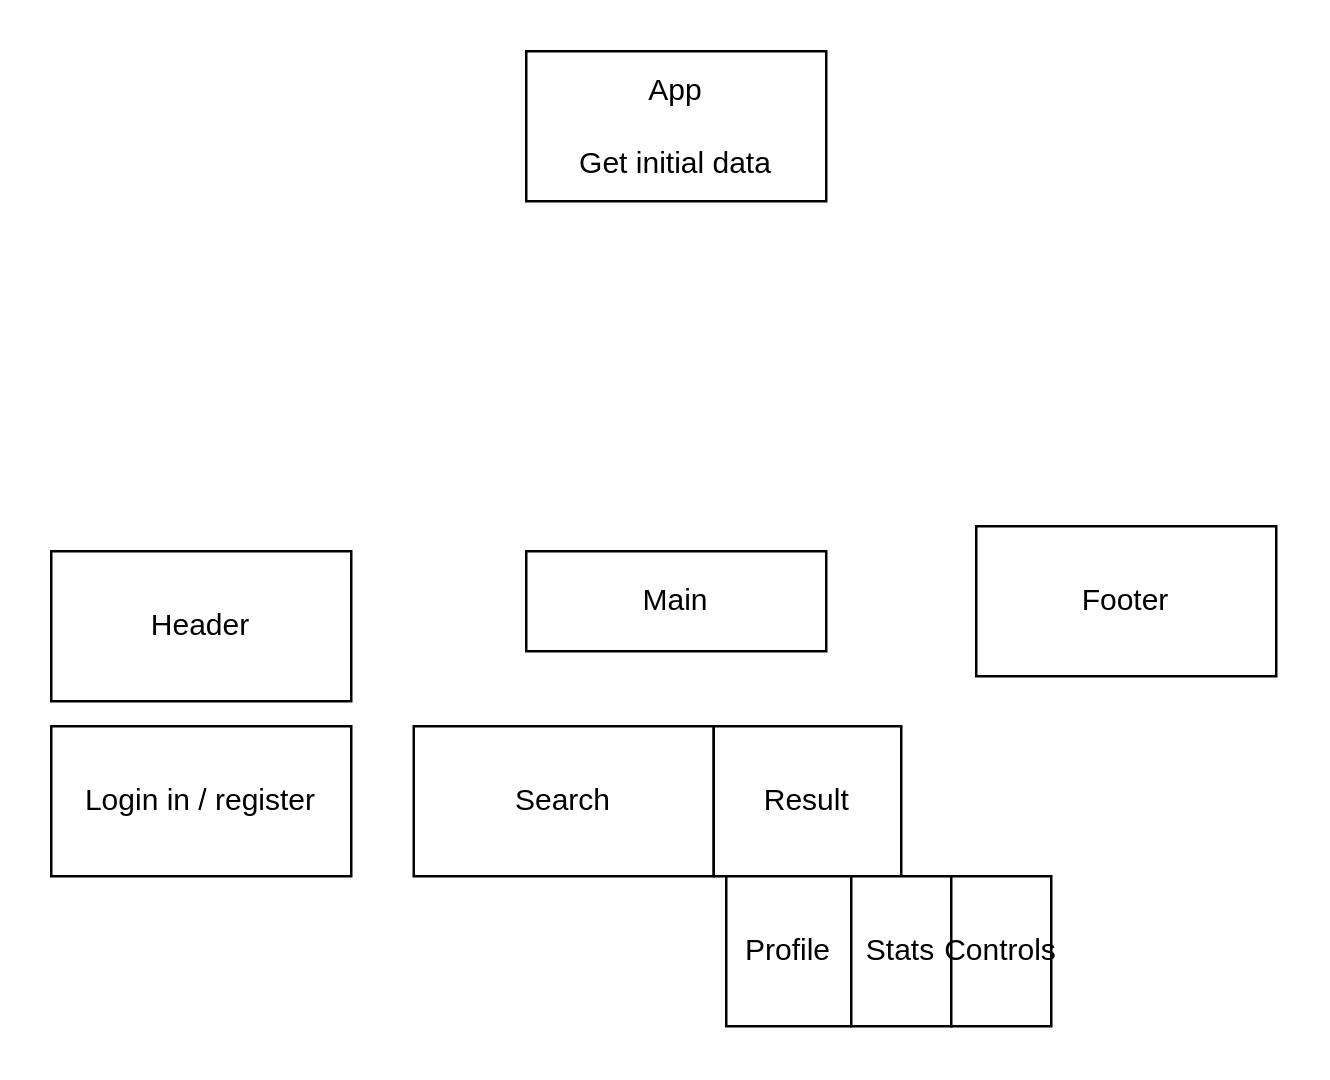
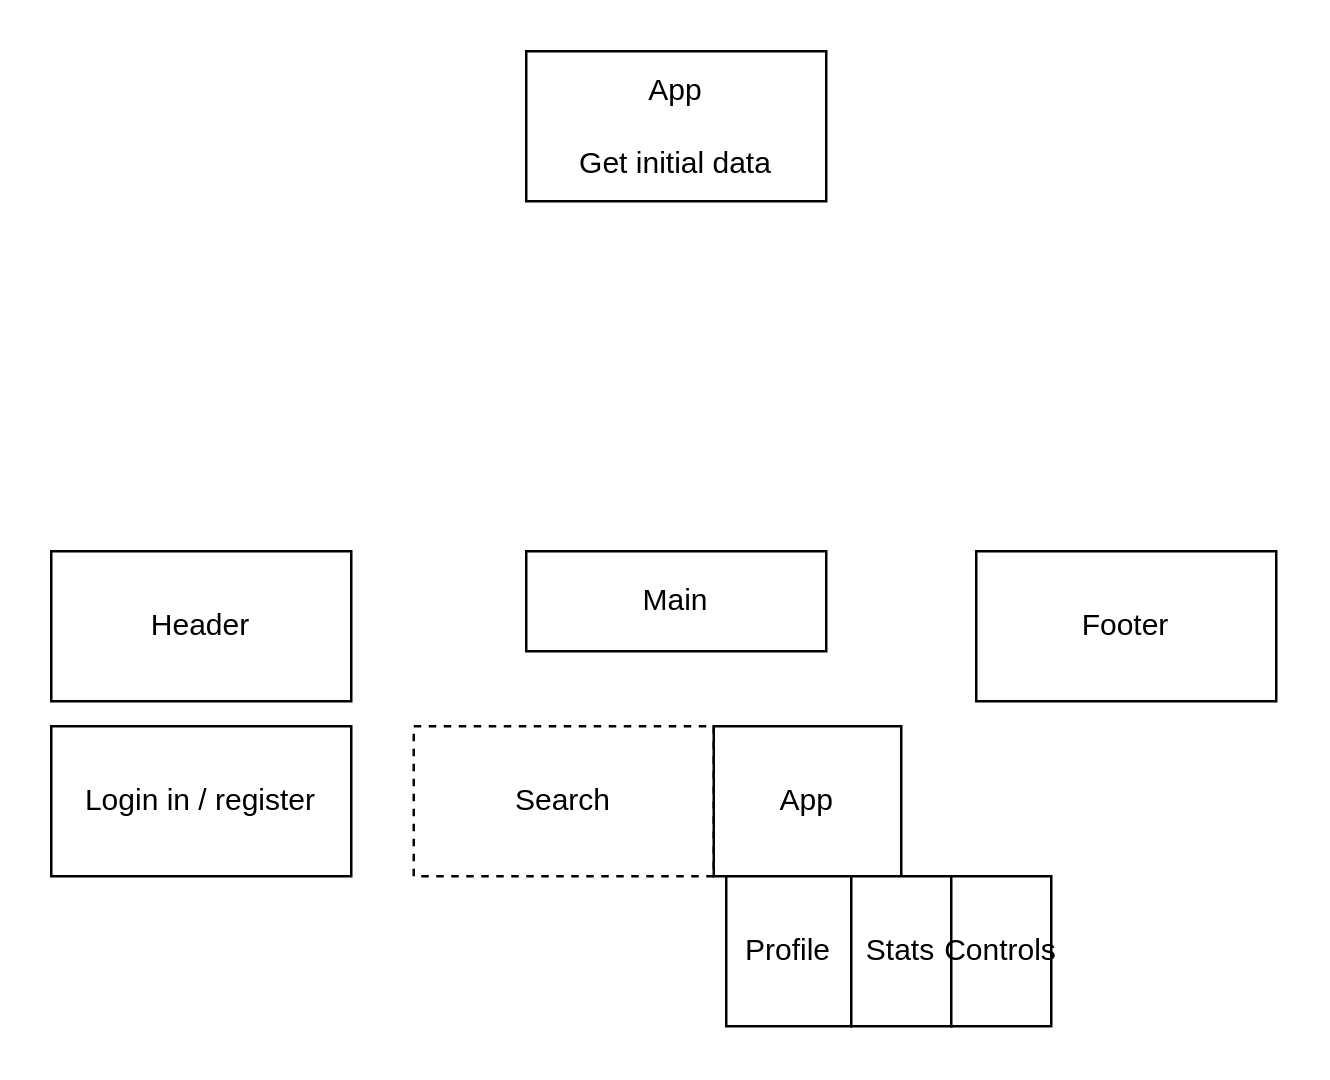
node "Footer": moved (1126, 601) -> (1126, 626)
node "Search": style solid -> dashed
node "Result": label "Result" -> "App"
